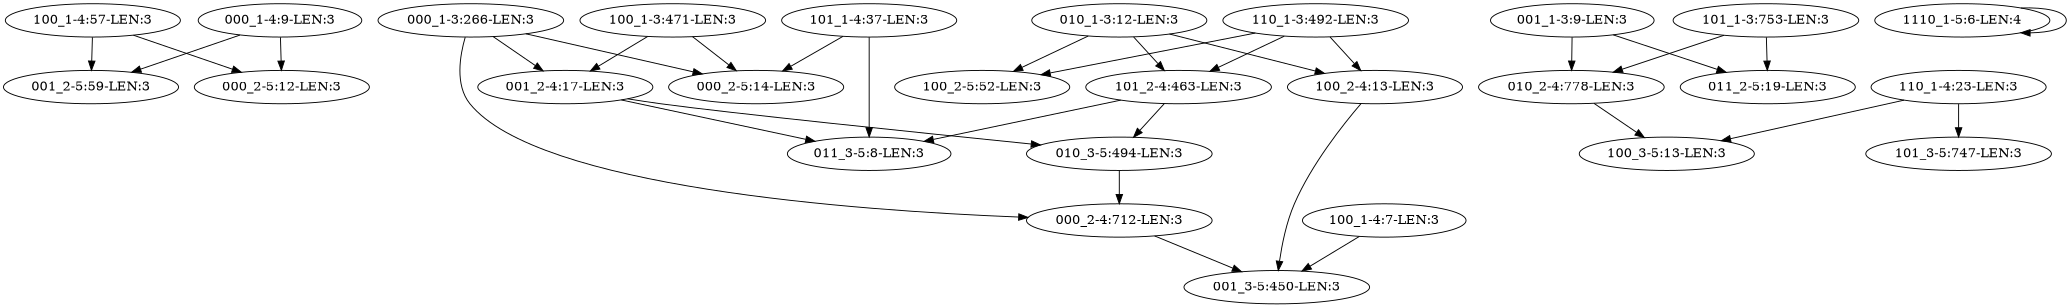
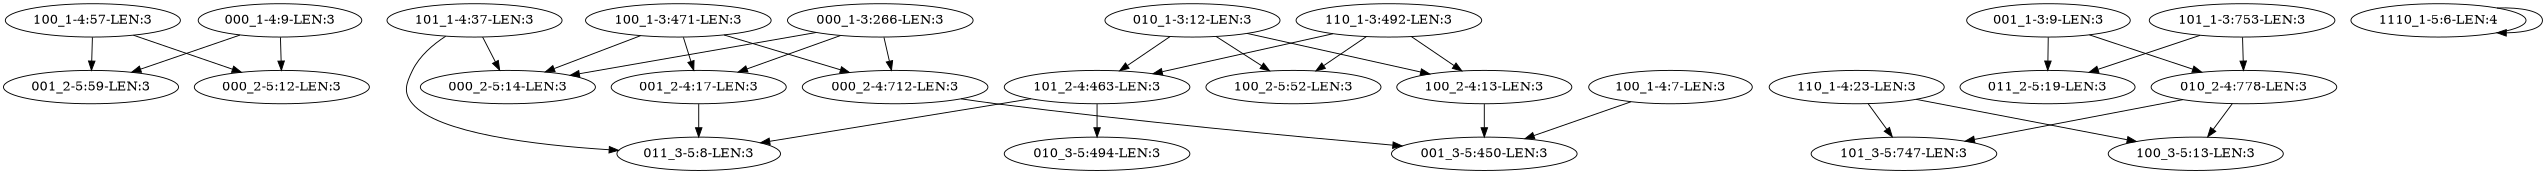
edge "010_2-4:778-LEN:3" -> "101_3-5:747-LEN:3": added
edge "001_2-4:17-LEN:3" -> "010_3-5:494-LEN:3": removed
edge "010_3-5:494-LEN:3" -> "000_2-4:712-LEN:3": now "100_1-3:471-LEN:3" -> "000_2-4:712-LEN:3"
